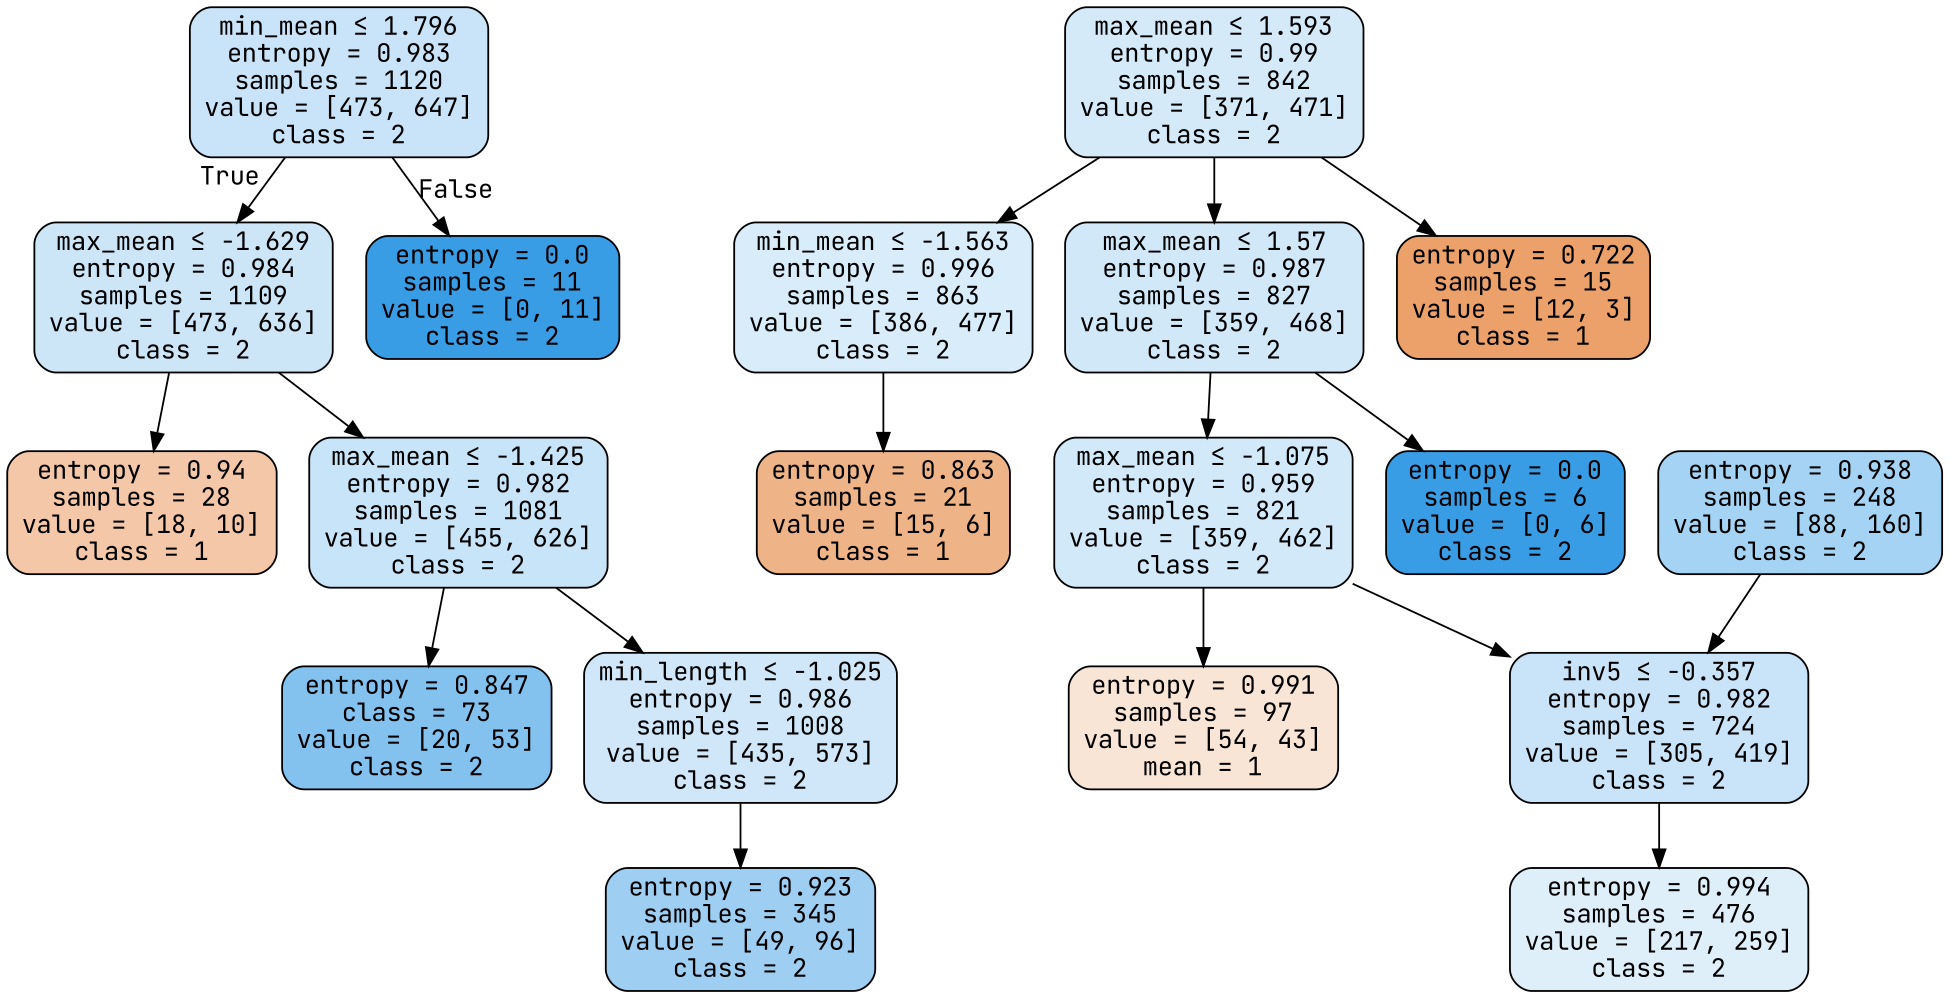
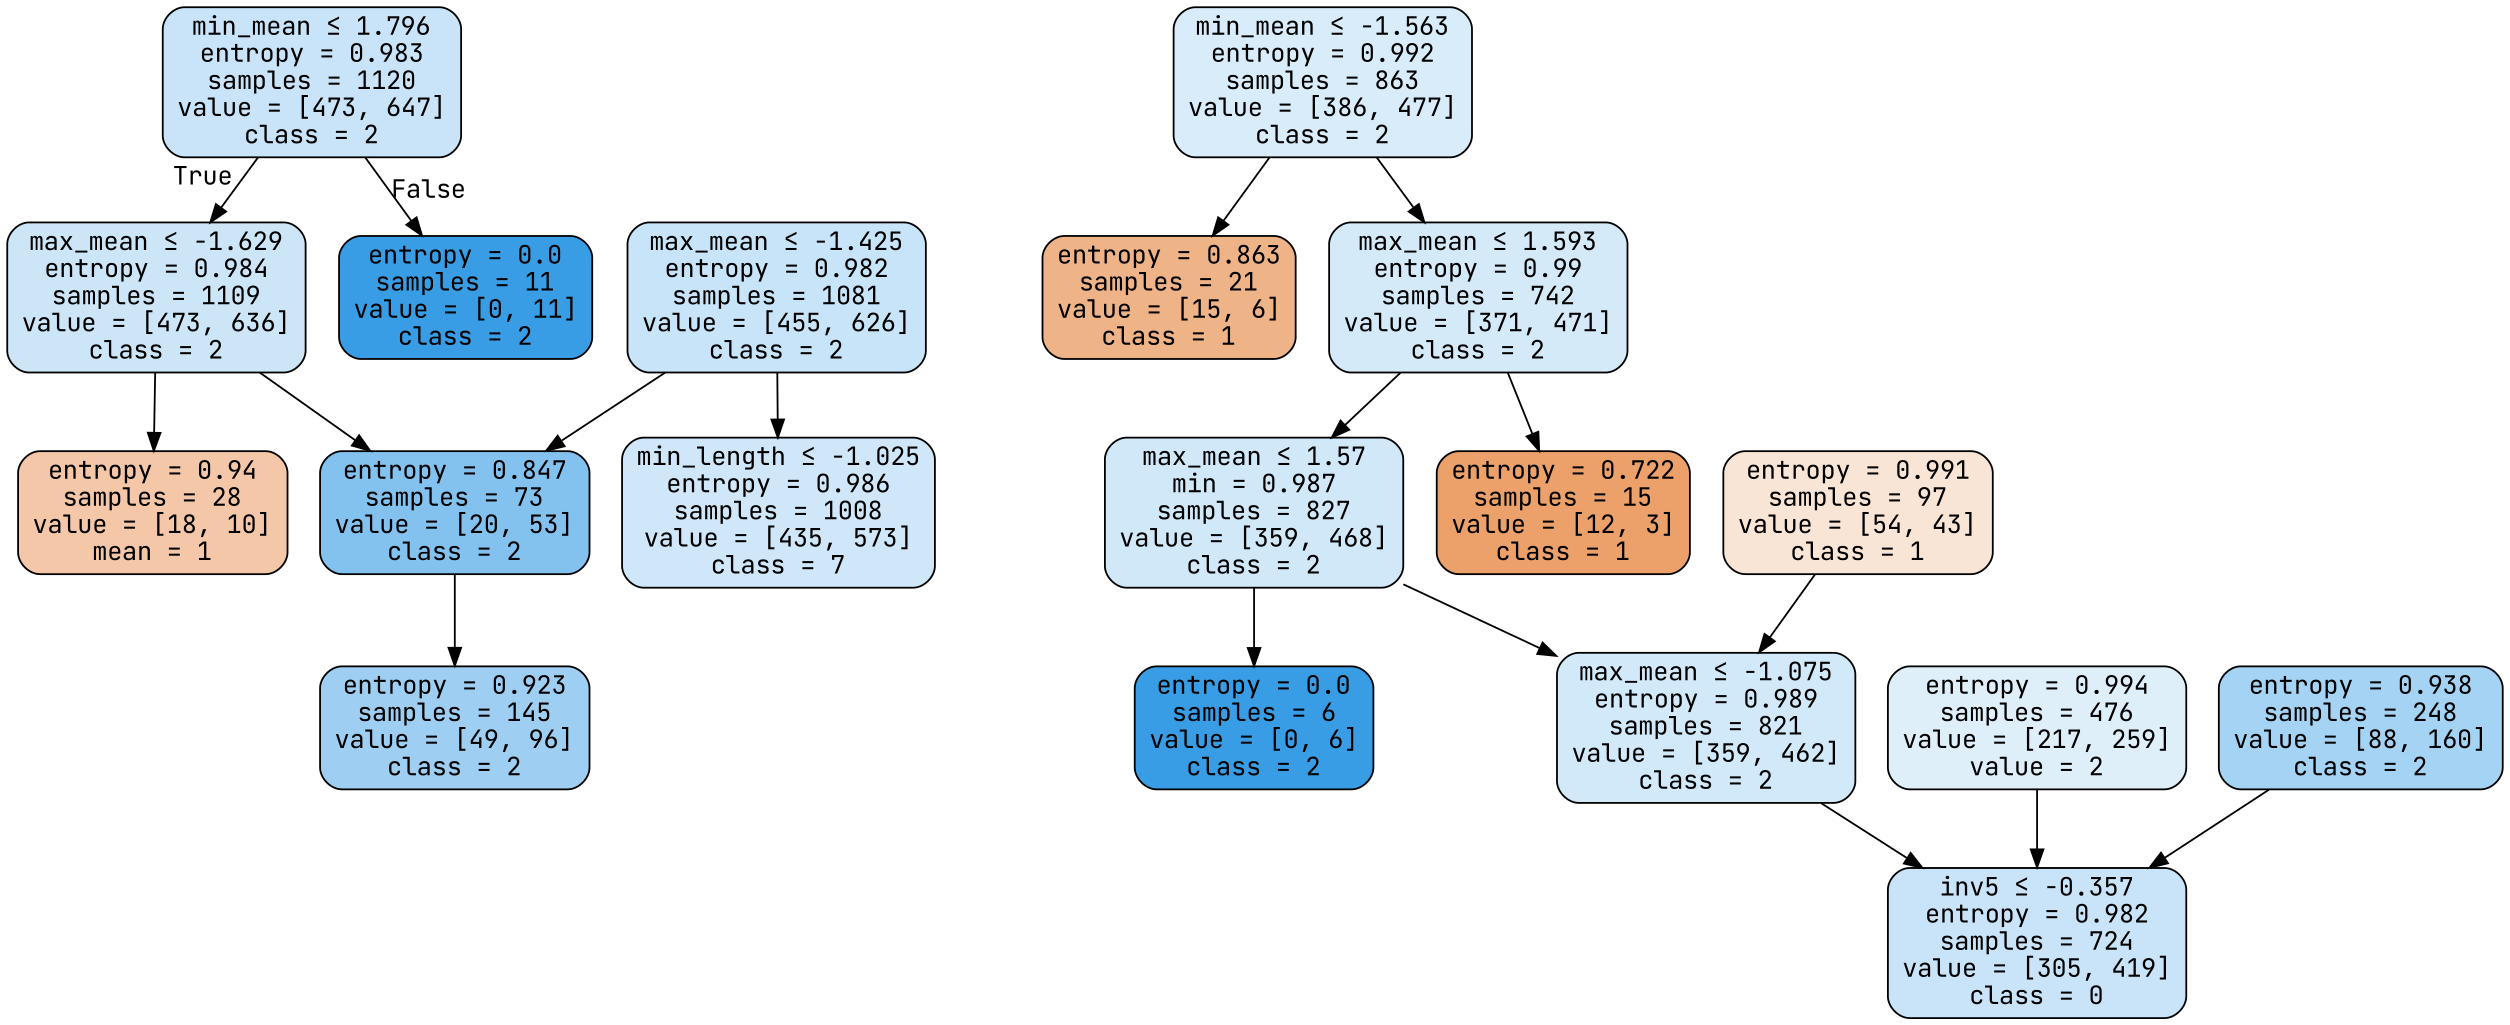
node "max_mean ≤ 1.593": text "samples = 842" -> "samples = 742"
edge "max_mean ≤ 1.593" -> "min_mean ≤ -1.563": reversed
node "min_mean ≤ -1.563": text "entropy = 0.996" -> "entropy = 0.992"
node "max_mean ≤ 1.57": text "entropy = 0.987" -> "min = 0.987"
edge "max_mean ≤ -1.629" -> "max_mean ≤ -1.425": now "max_mean ≤ -1.629" -> "entropy = 0.847"
node "max_mean ≤ -1.075": text "entropy = 0.959" -> "entropy = 0.989"
node "entropy = 0.94": text "class = 1" -> "mean = 1"
edge "max_mean ≤ -1.075" -> "entropy = 0.991": reversed
node "entropy = 0.847": text "class = 73" -> "samples = 73"
node "entropy = 0.991": text "mean = 1" -> "class = 1"
node "min_length ≤ -1.025": text "class = 2" -> "class = 7"
node "inv5 ≤ -0.357": text "class = 2" -> "class = 0"
edge "min_length ≤ -1.025" -> "entropy = 0.923": now "entropy = 0.847" -> "entropy = 0.923"
edge "inv5 ≤ -0.357" -> "entropy = 0.994": reversed
node "entropy = 0.923": text "samples = 345" -> "samples = 145"
node "entropy = 0.994": text "class = 2" -> "value = 2"
